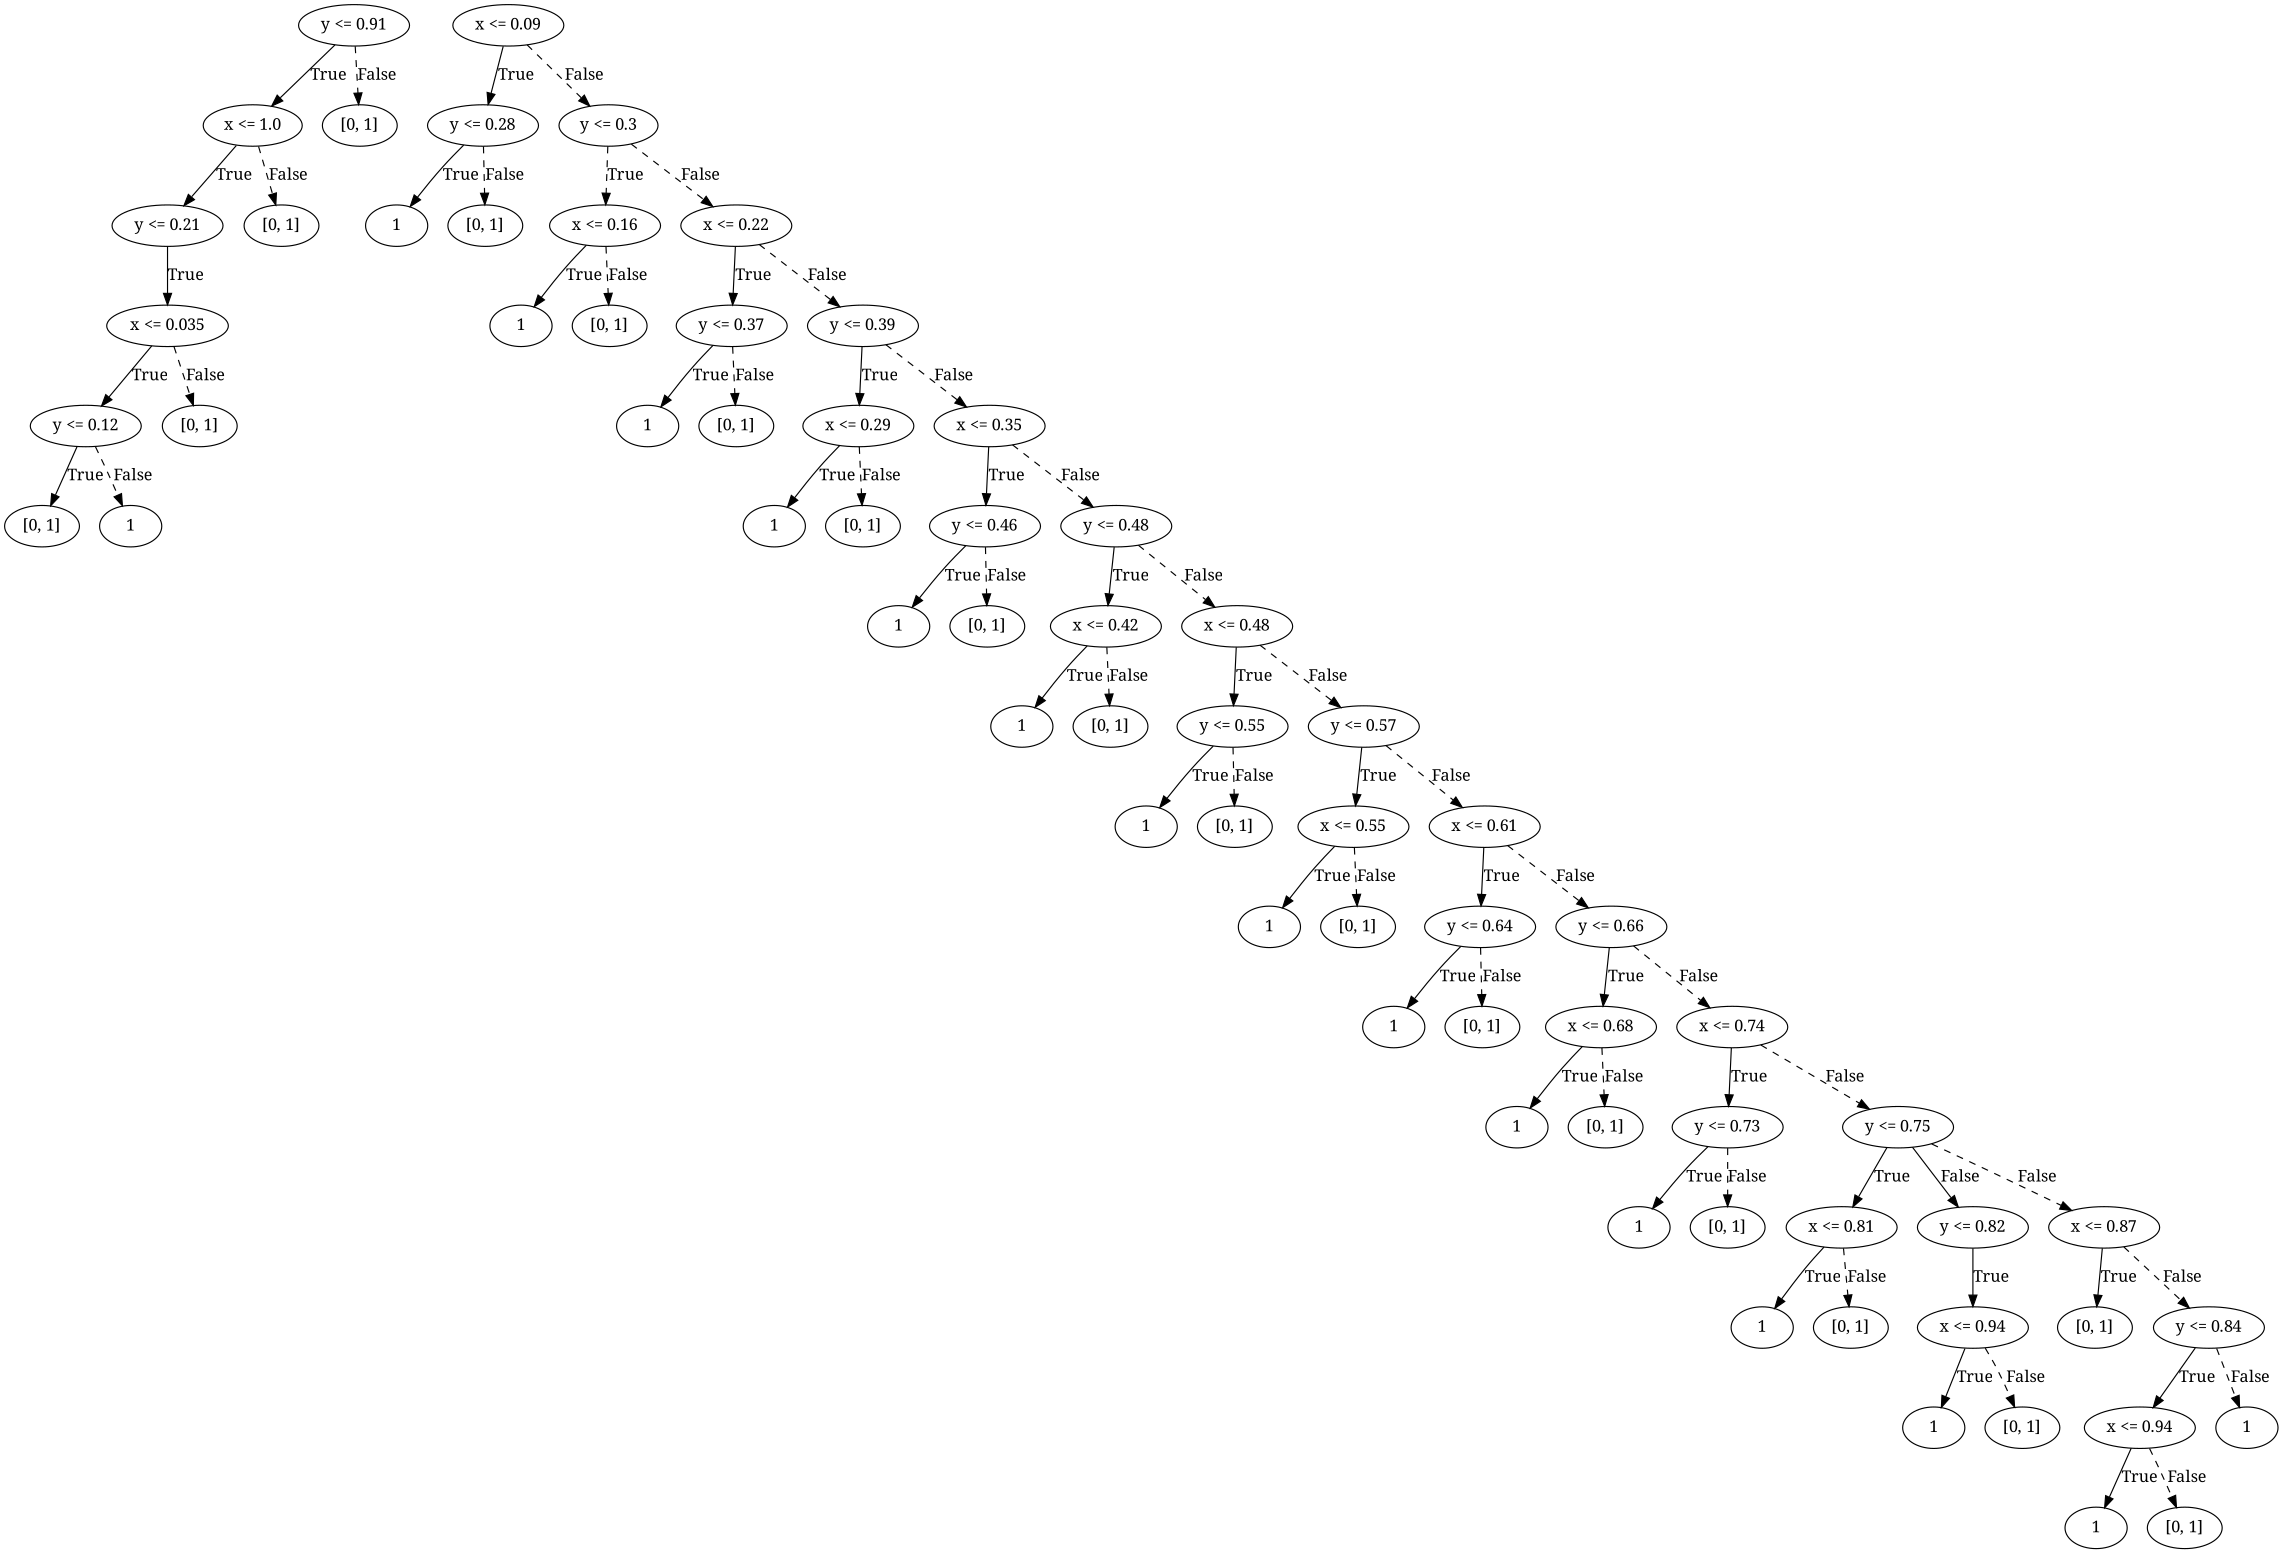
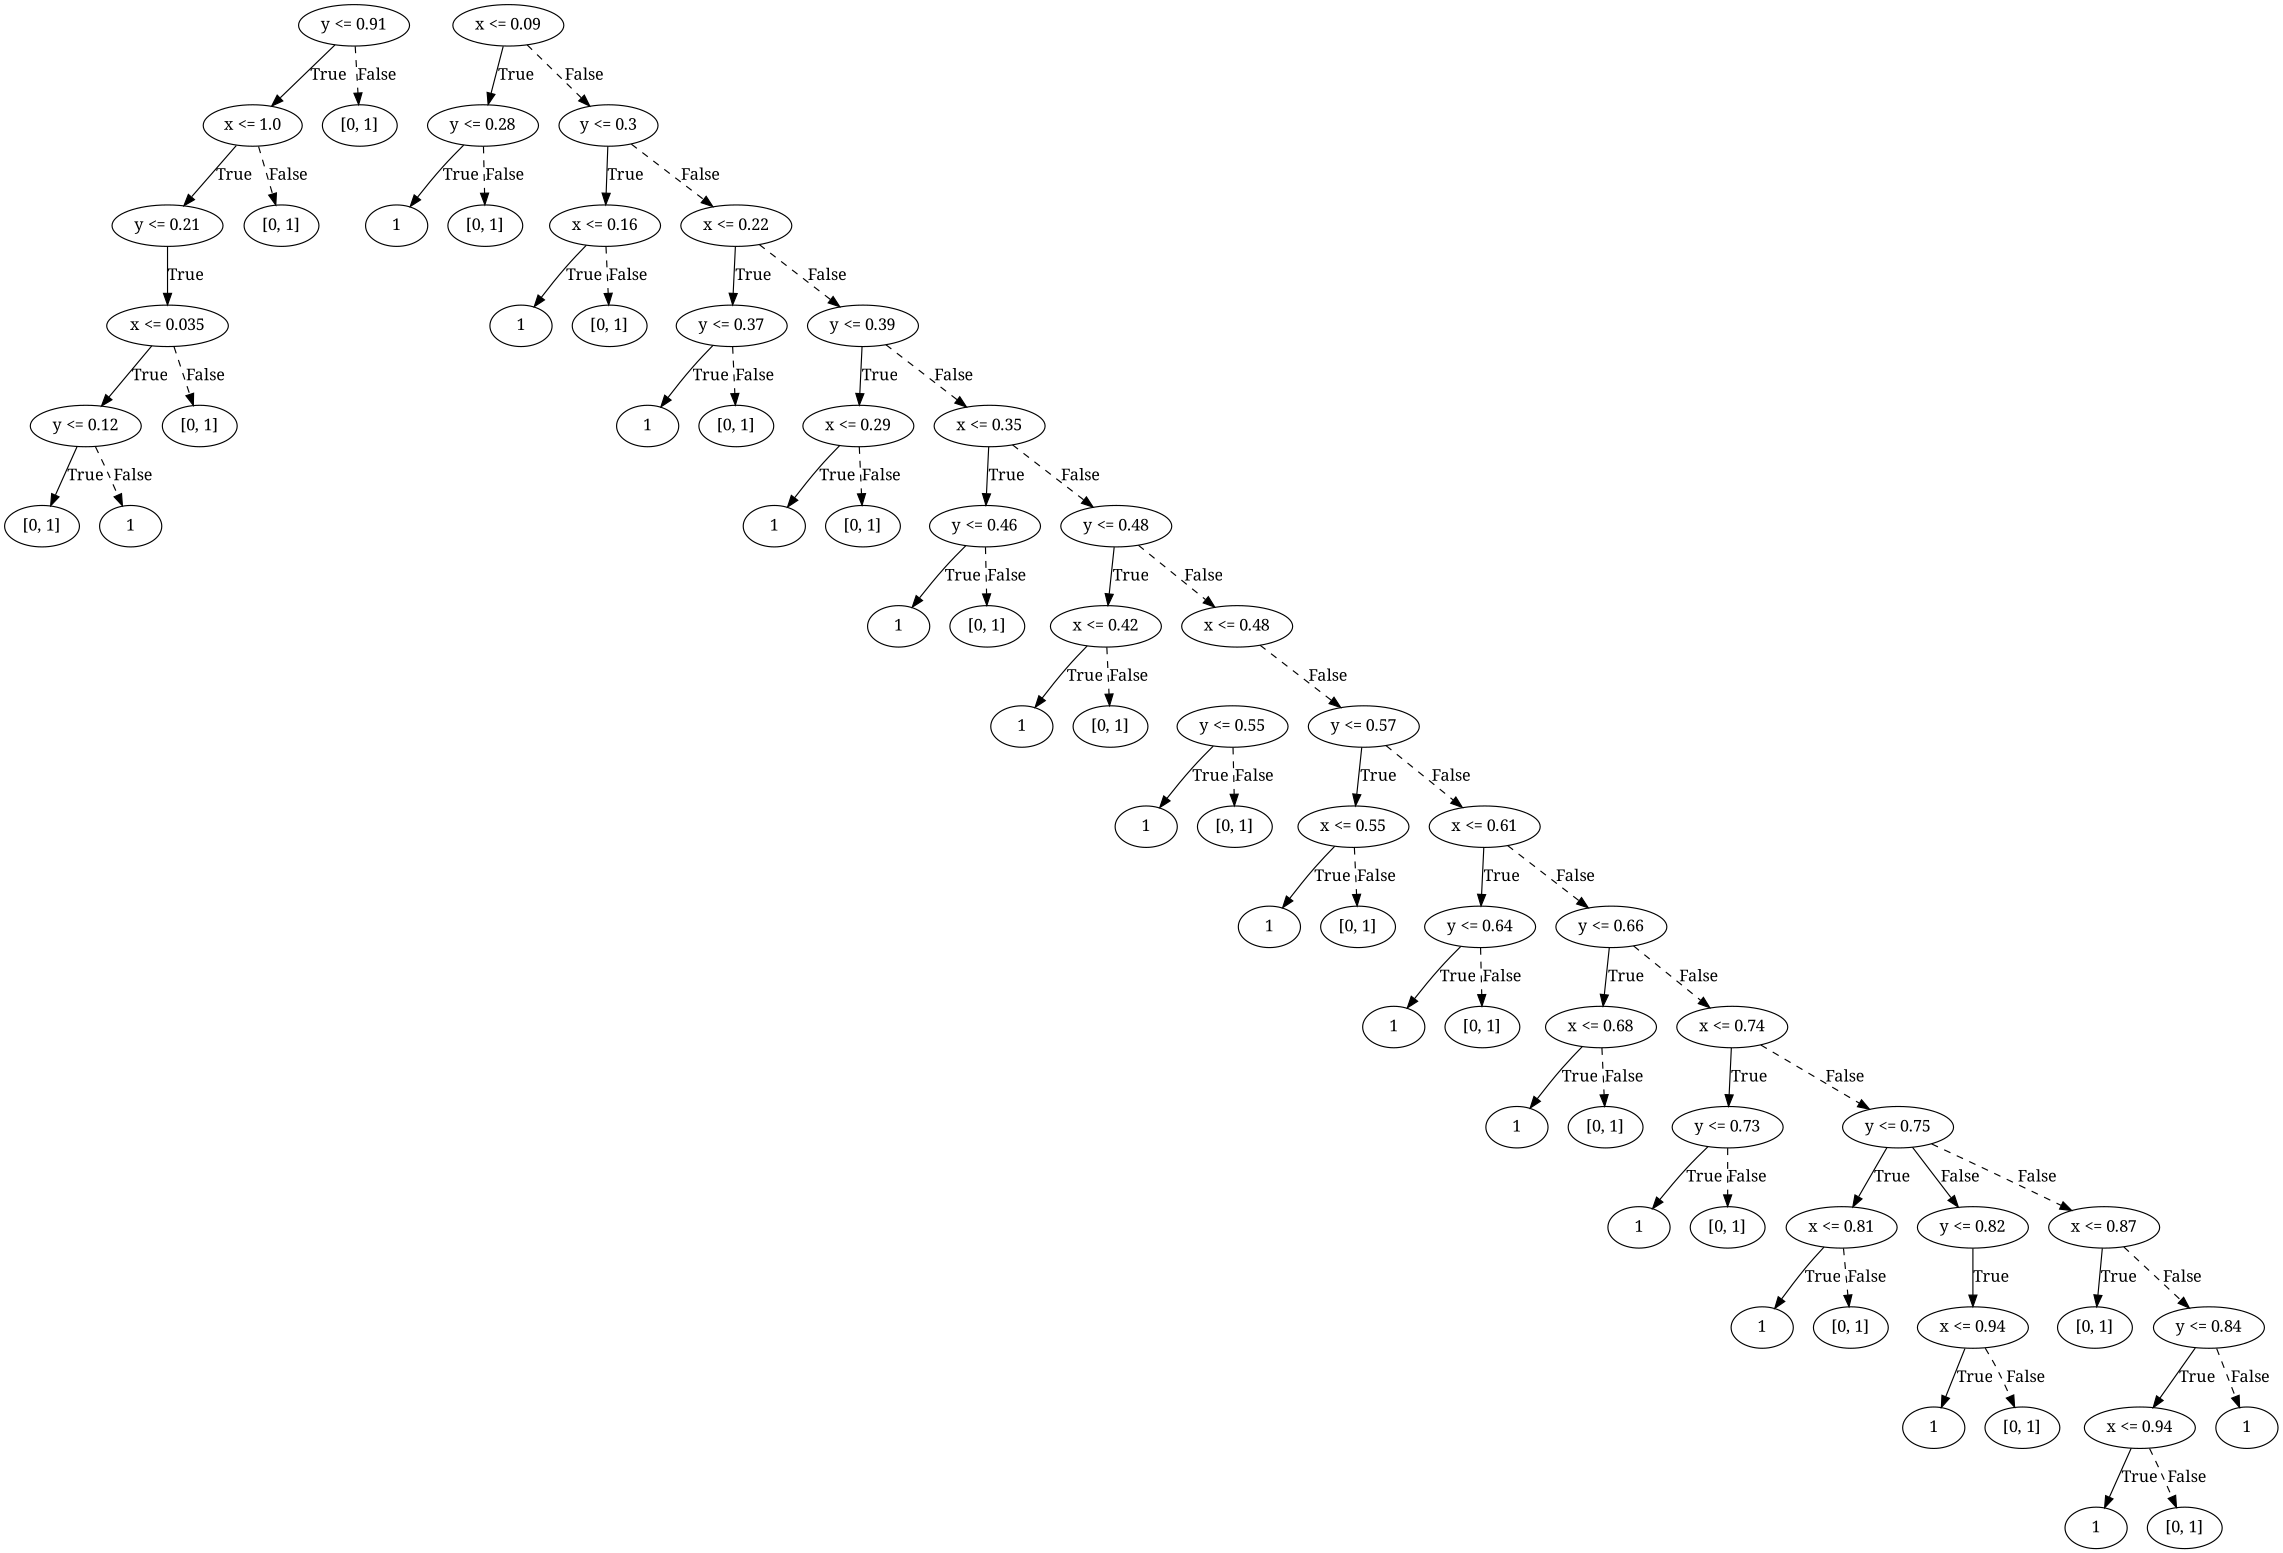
edge "y <= 0.3" -> "x <= 0.16": style dashed -> solid
edge "x <= 0.48" -> "y <= 0.55": removed, label "True"
